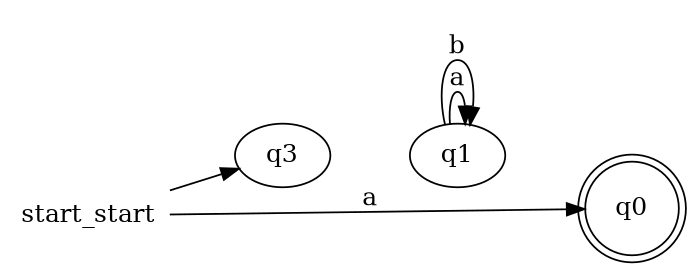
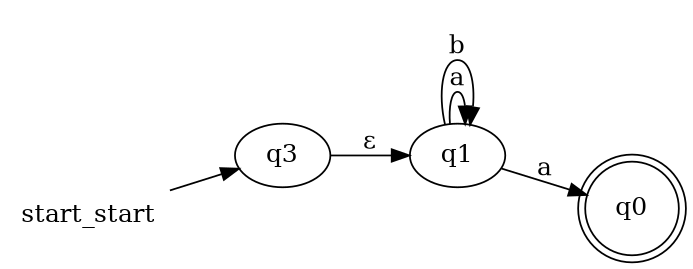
edge "q3" -> "q1": added, label "ε"
edge "start_start" -> "q0": now "q1" -> "q0"
